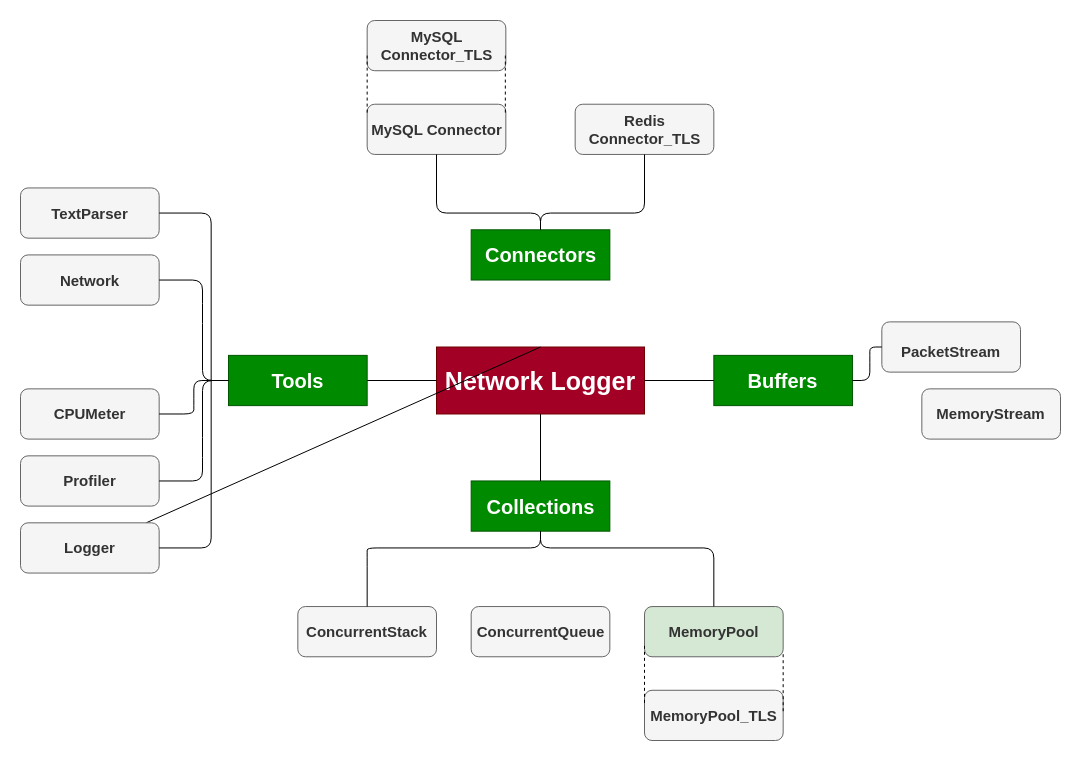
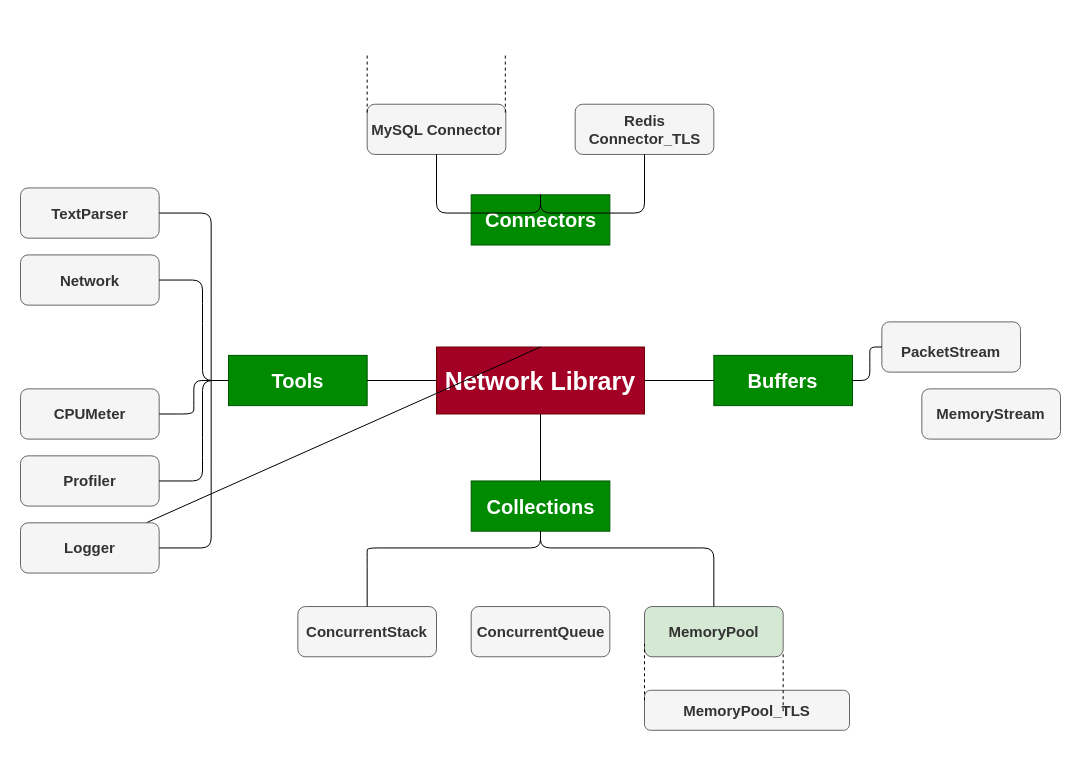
node "MySQL Connector_TLS": removed
node "Connectors": moved (541, 255) -> (541, 220)
node "Network Logger": label "Network Logger" -> "Network Library"
node "MemoryPool_TLS": size 139x50 -> 205x40
